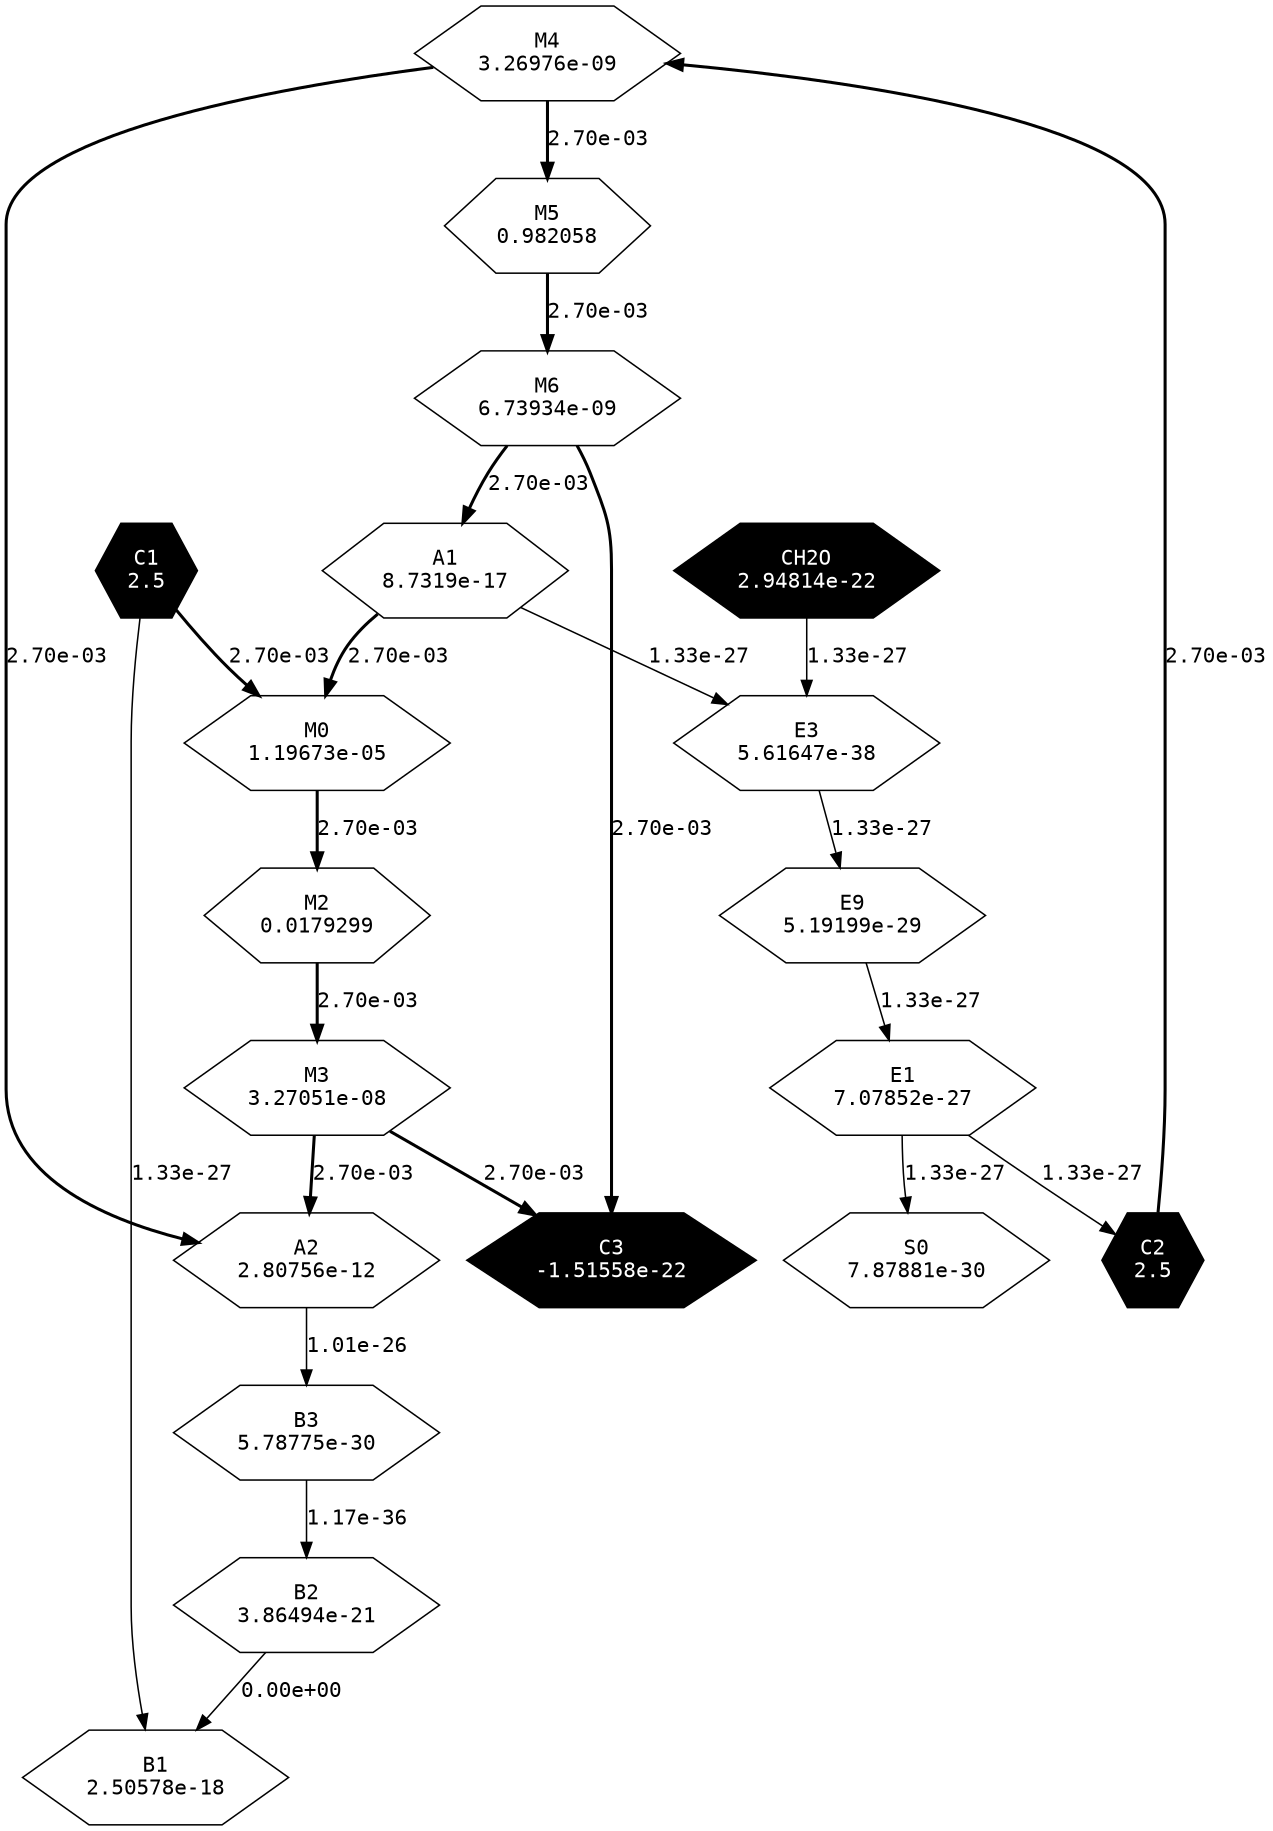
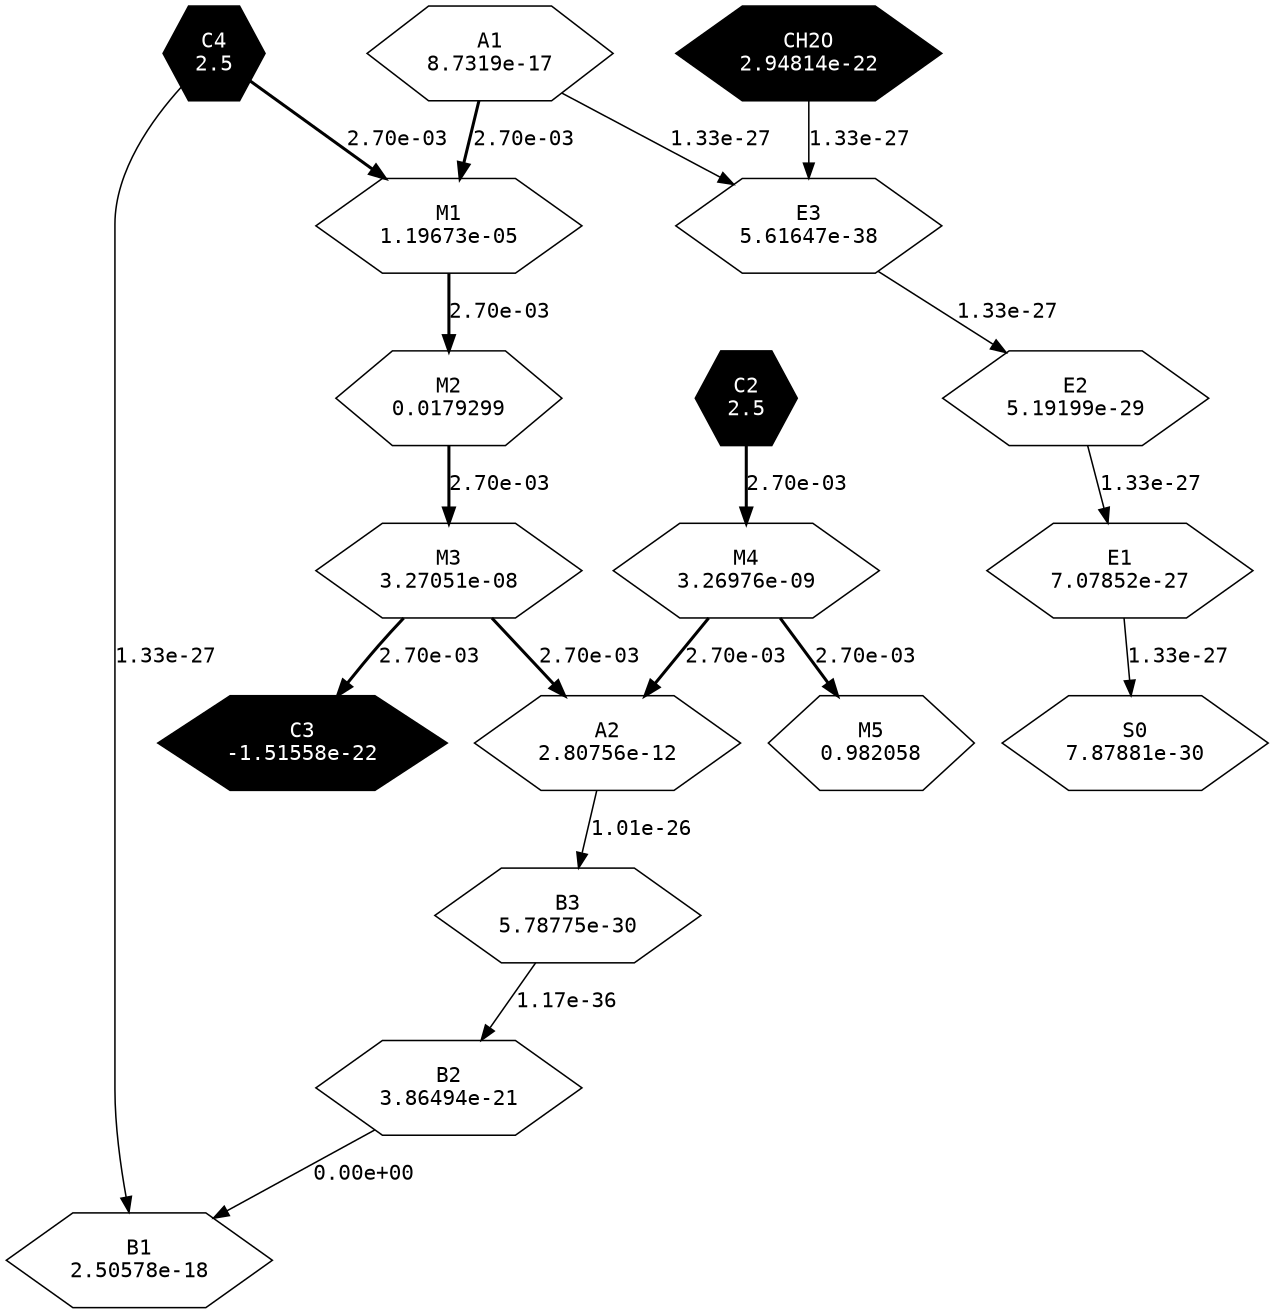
node "M6 6.73934e-09": removed
node "C1 2.5": label "C1 2.5" -> "C4 2.5"
node "M0 1.19673e-05": label "M0 1.19673e-05" -> "M1 1.19673e-05"
node "E9 5.19199e-29": label "E9 5.19199e-29" -> "E2 5.19199e-29"
edge "E1 7.07852e-27" -> "C2 2.5": removed, label "1.33e-27"
